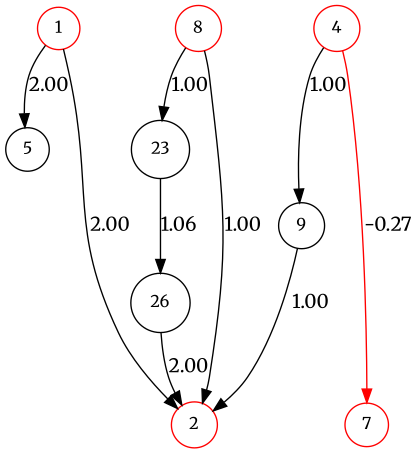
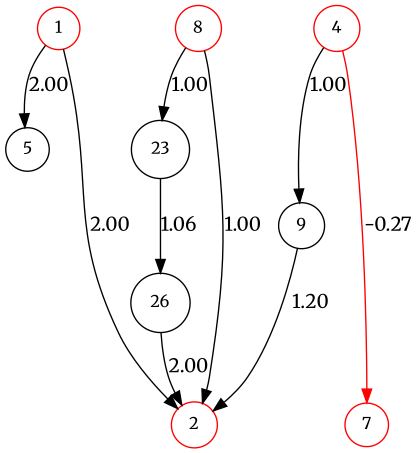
edge "9" -> "2": label "1.00" -> "1.20"
